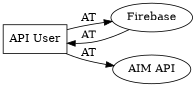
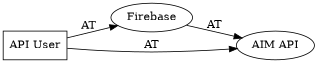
edge "Firebase" -> "API User": now "Firebase" -> "AIM API"
